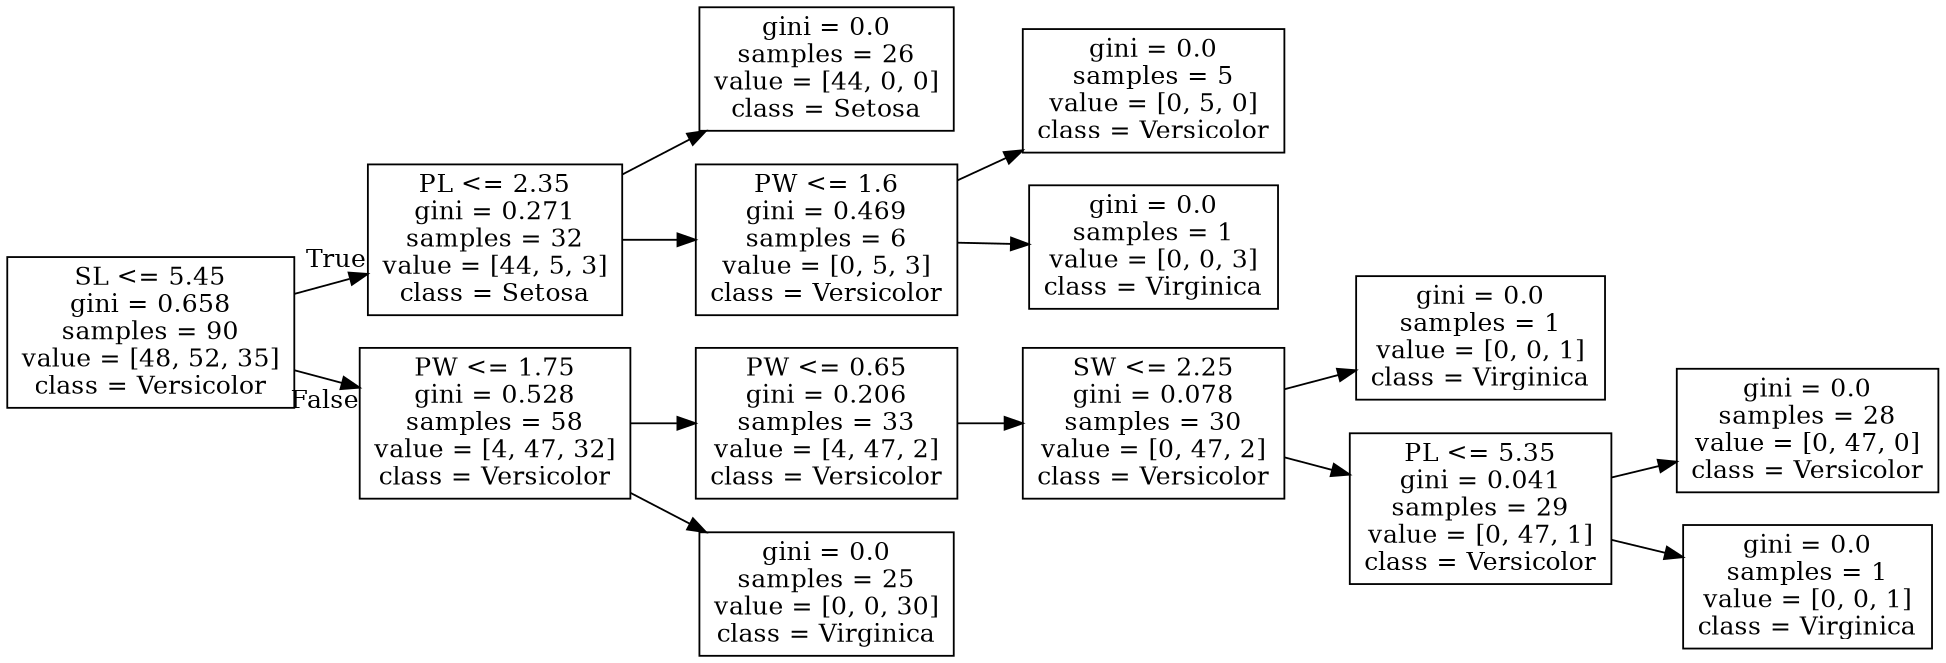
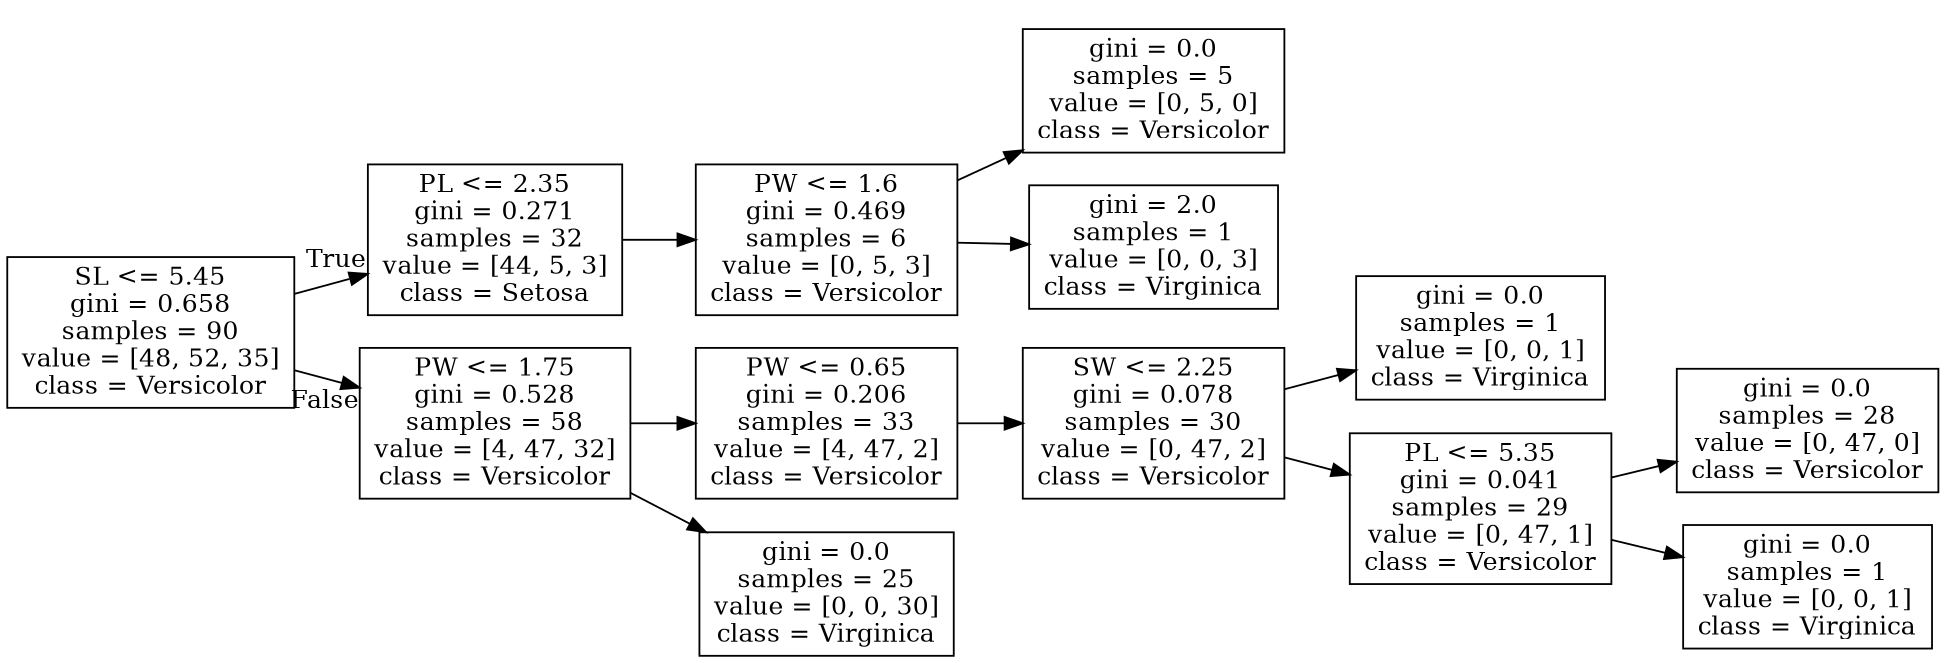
node "gini = 0.0 samples = 26 value = [44, 0, 0] class = Setosa": removed
node "gini = 0.0 samples = 1 value = [0, 0, 3] class = Virginica": label "gini = 0.0 samples = 1 value = [0, 0, 3] class = Virginica" -> "gini = 2.0 samples = 1 value = [0, 0, 3] class = Virginica"
